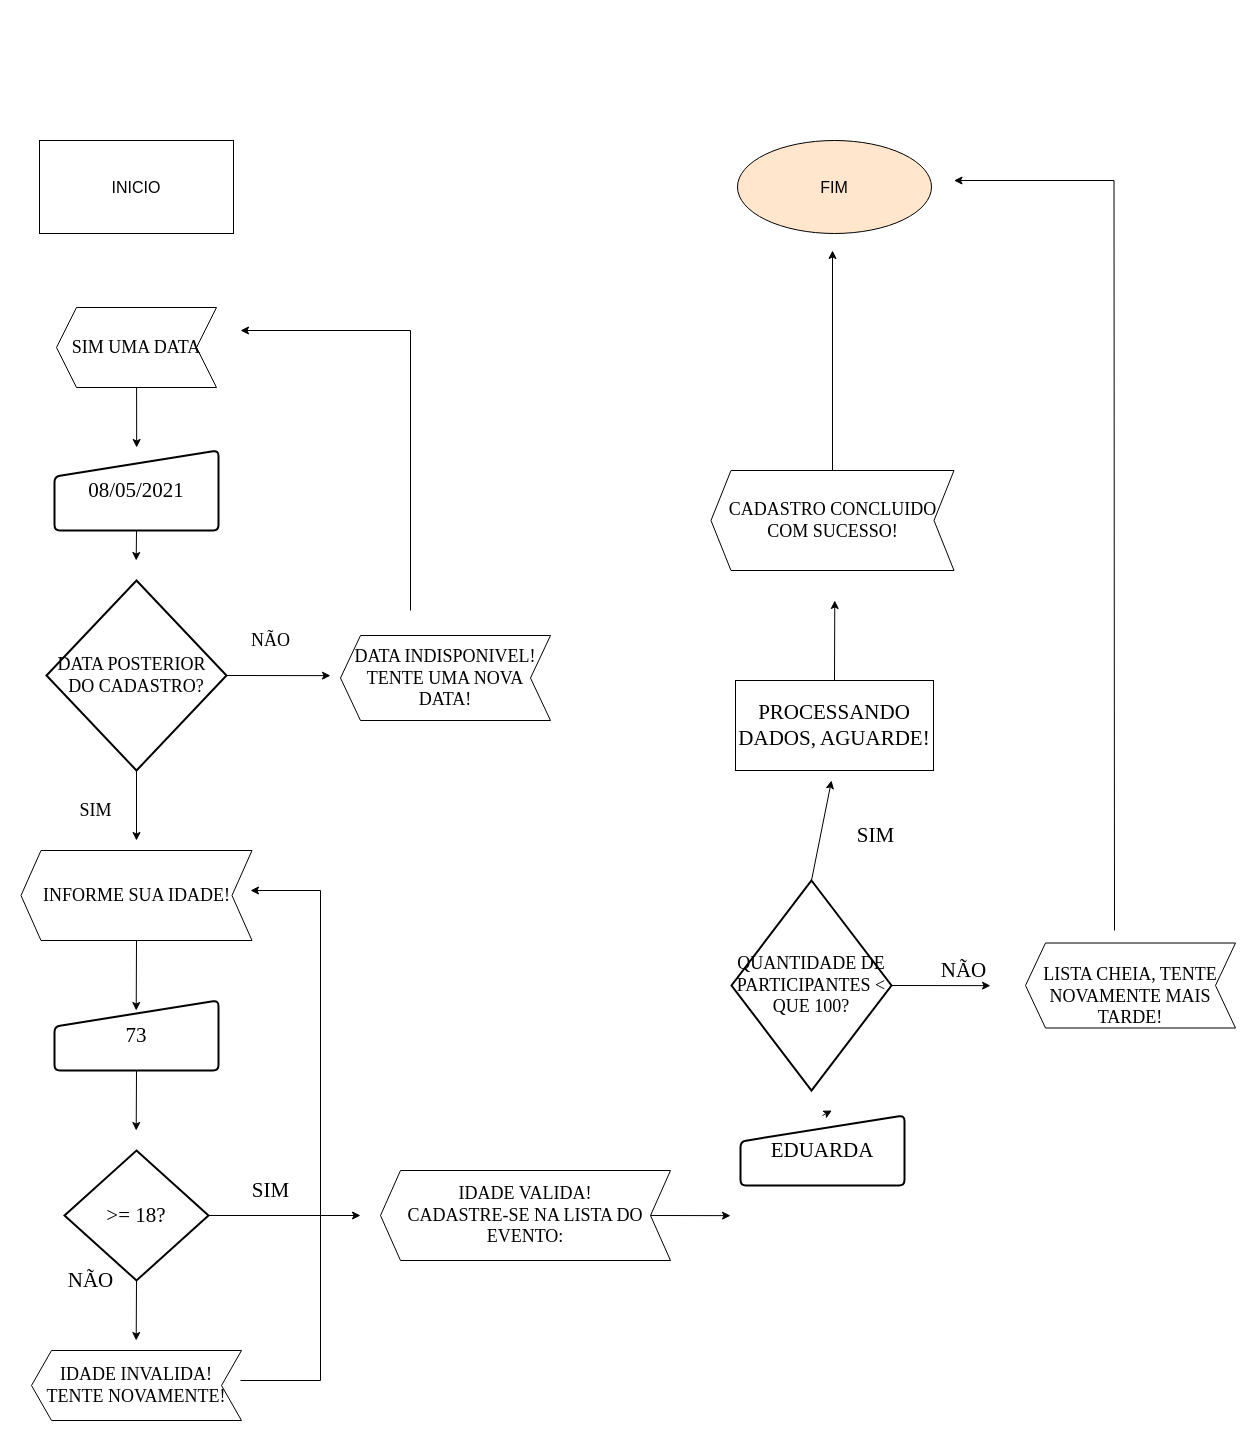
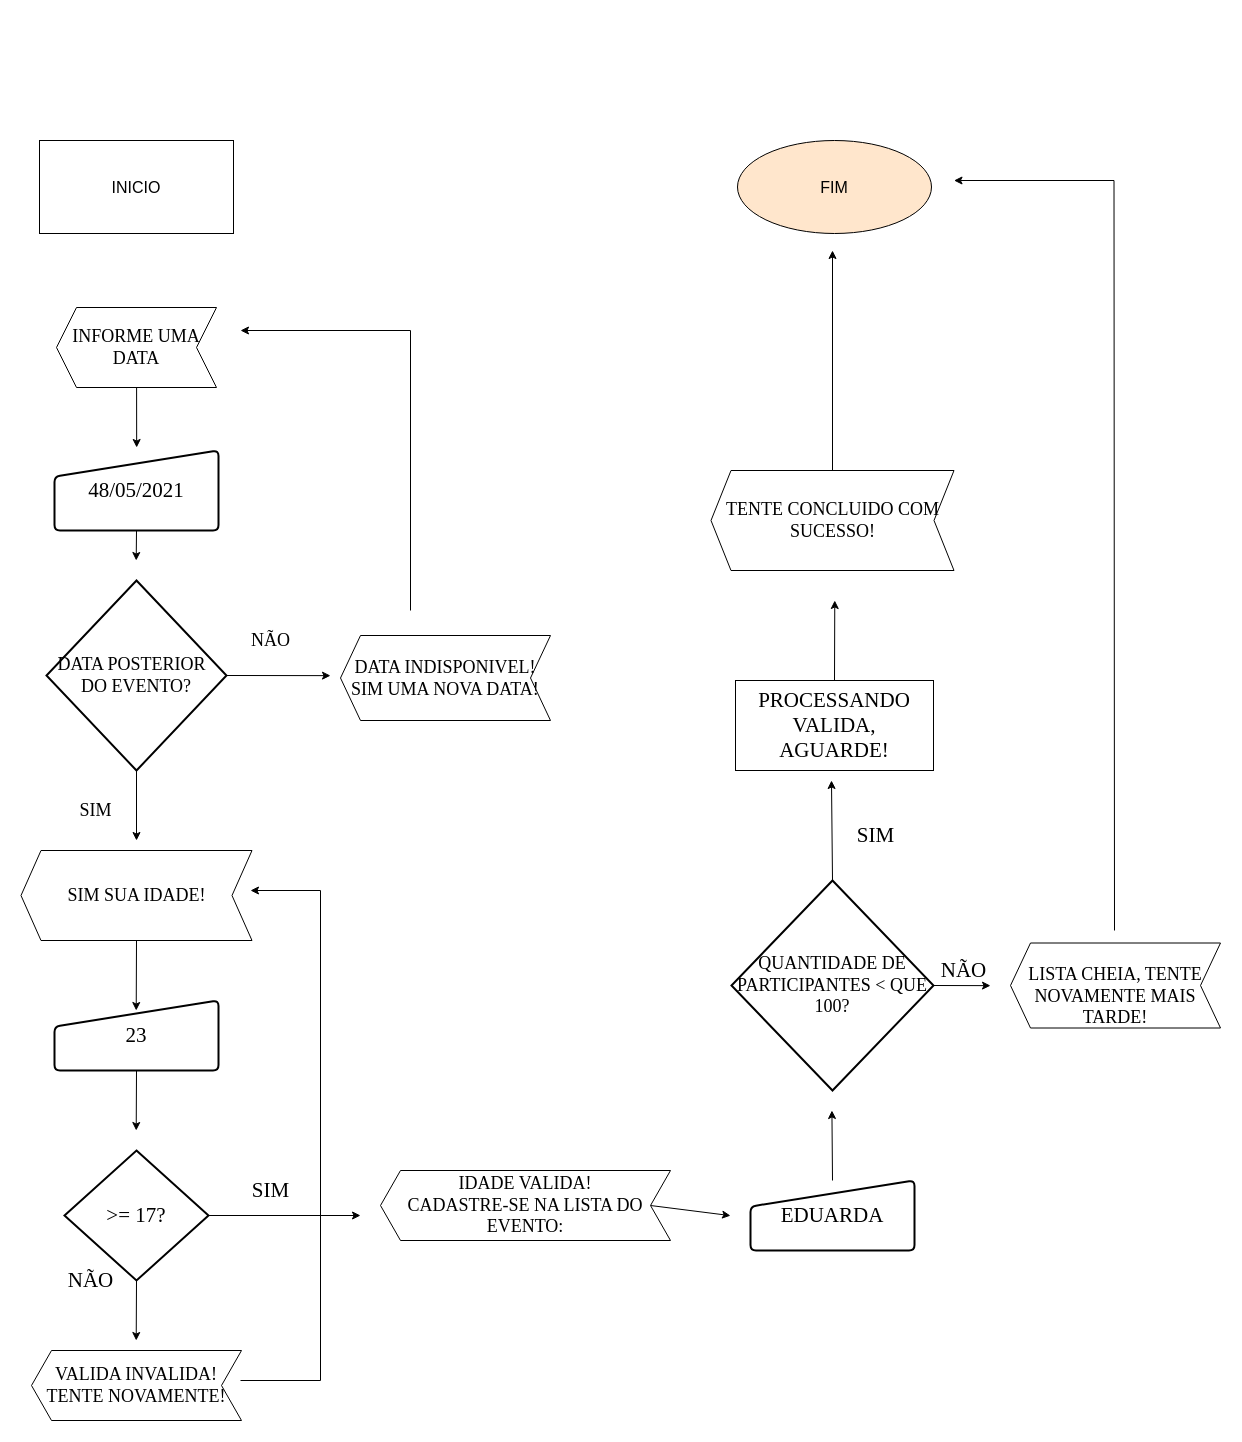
node "SIM UMA DATA": label "SIM UMA DATA" -> "INFORME UMA DATA"
node "08/05/2021": label "08/05/2021" -> "48/05/2021"
node "CADASTRO CONCLUIDO COM SUCESSO!": label "CADASTRO CONCLUIDO COM SUCESSO!" -> "TENTE CONCLUIDO COM SUCESSO!"
node "DATA POSTERIOR DO CADASTRO?": label "DATA POSTERIOR DO CADASTRO?" -> "DATA POSTERIOR DO EVENTO?"
node "DATA INDISPONIVEL! TENTE UMA NOVA DATA!": label "DATA INDISPONIVEL! TENTE UMA NOVA DATA!" -> "DATA INDISPONIVEL! SIM UMA NOVA DATA!"
node "PROCESSANDO DADOS, AGUARDE!": label "PROCESSANDO DADOS, AGUARDE!" -> "PROCESSANDO VALIDA, AGUARDE!"
node "INFORME SUA IDADE!": label "INFORME SUA IDADE!" -> "SIM SUA IDADE!"
node "QUANTIDADE DE PARTICIPANTES < QUE 100?": size 160x210 -> 202x210
node "LISTA CHEIA, TENTE NOVAMENTE MAIS TARDE!": moved (1131, 986) -> (1116, 986)
node "73": label "73" -> "23"
node "EDUARDA": moved (823, 1151) -> (833, 1216)
node ">= 18?": label ">= 18?" -> ">= 17?"
node "IDADE VALIDA! CADASTRE-SE NA LISTA DO EVENTO:": size 290x90 -> 290x70
node "IDADE INVALIDA! TENTE NOVAMENTE!": label "IDADE INVALIDA! TENTE NOVAMENTE!" -> "VALIDA INVALIDA! TENTE NOVAMENTE!"
